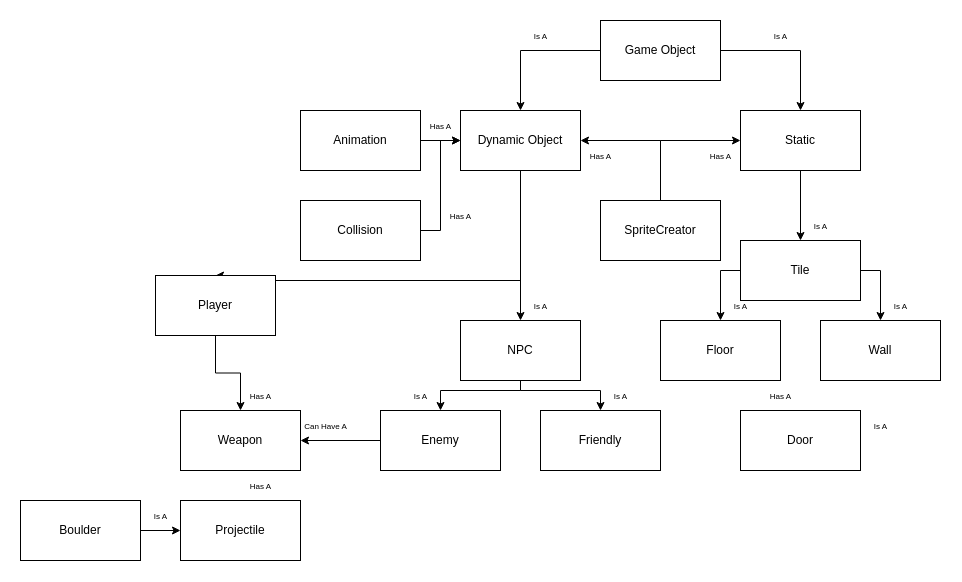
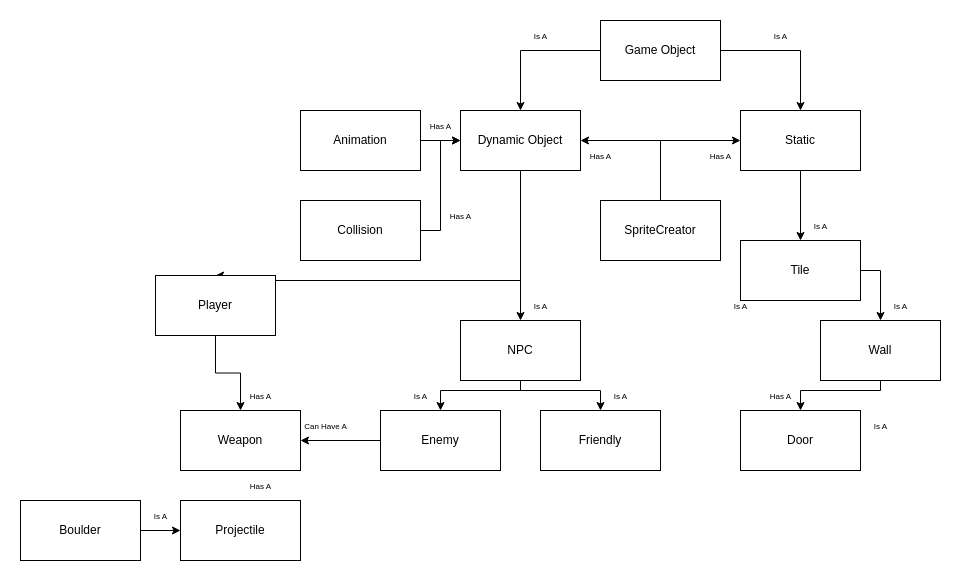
edge "Tile" -> "Floor": removed
node "Floor": removed
edge "Wall" -> "Door": added
